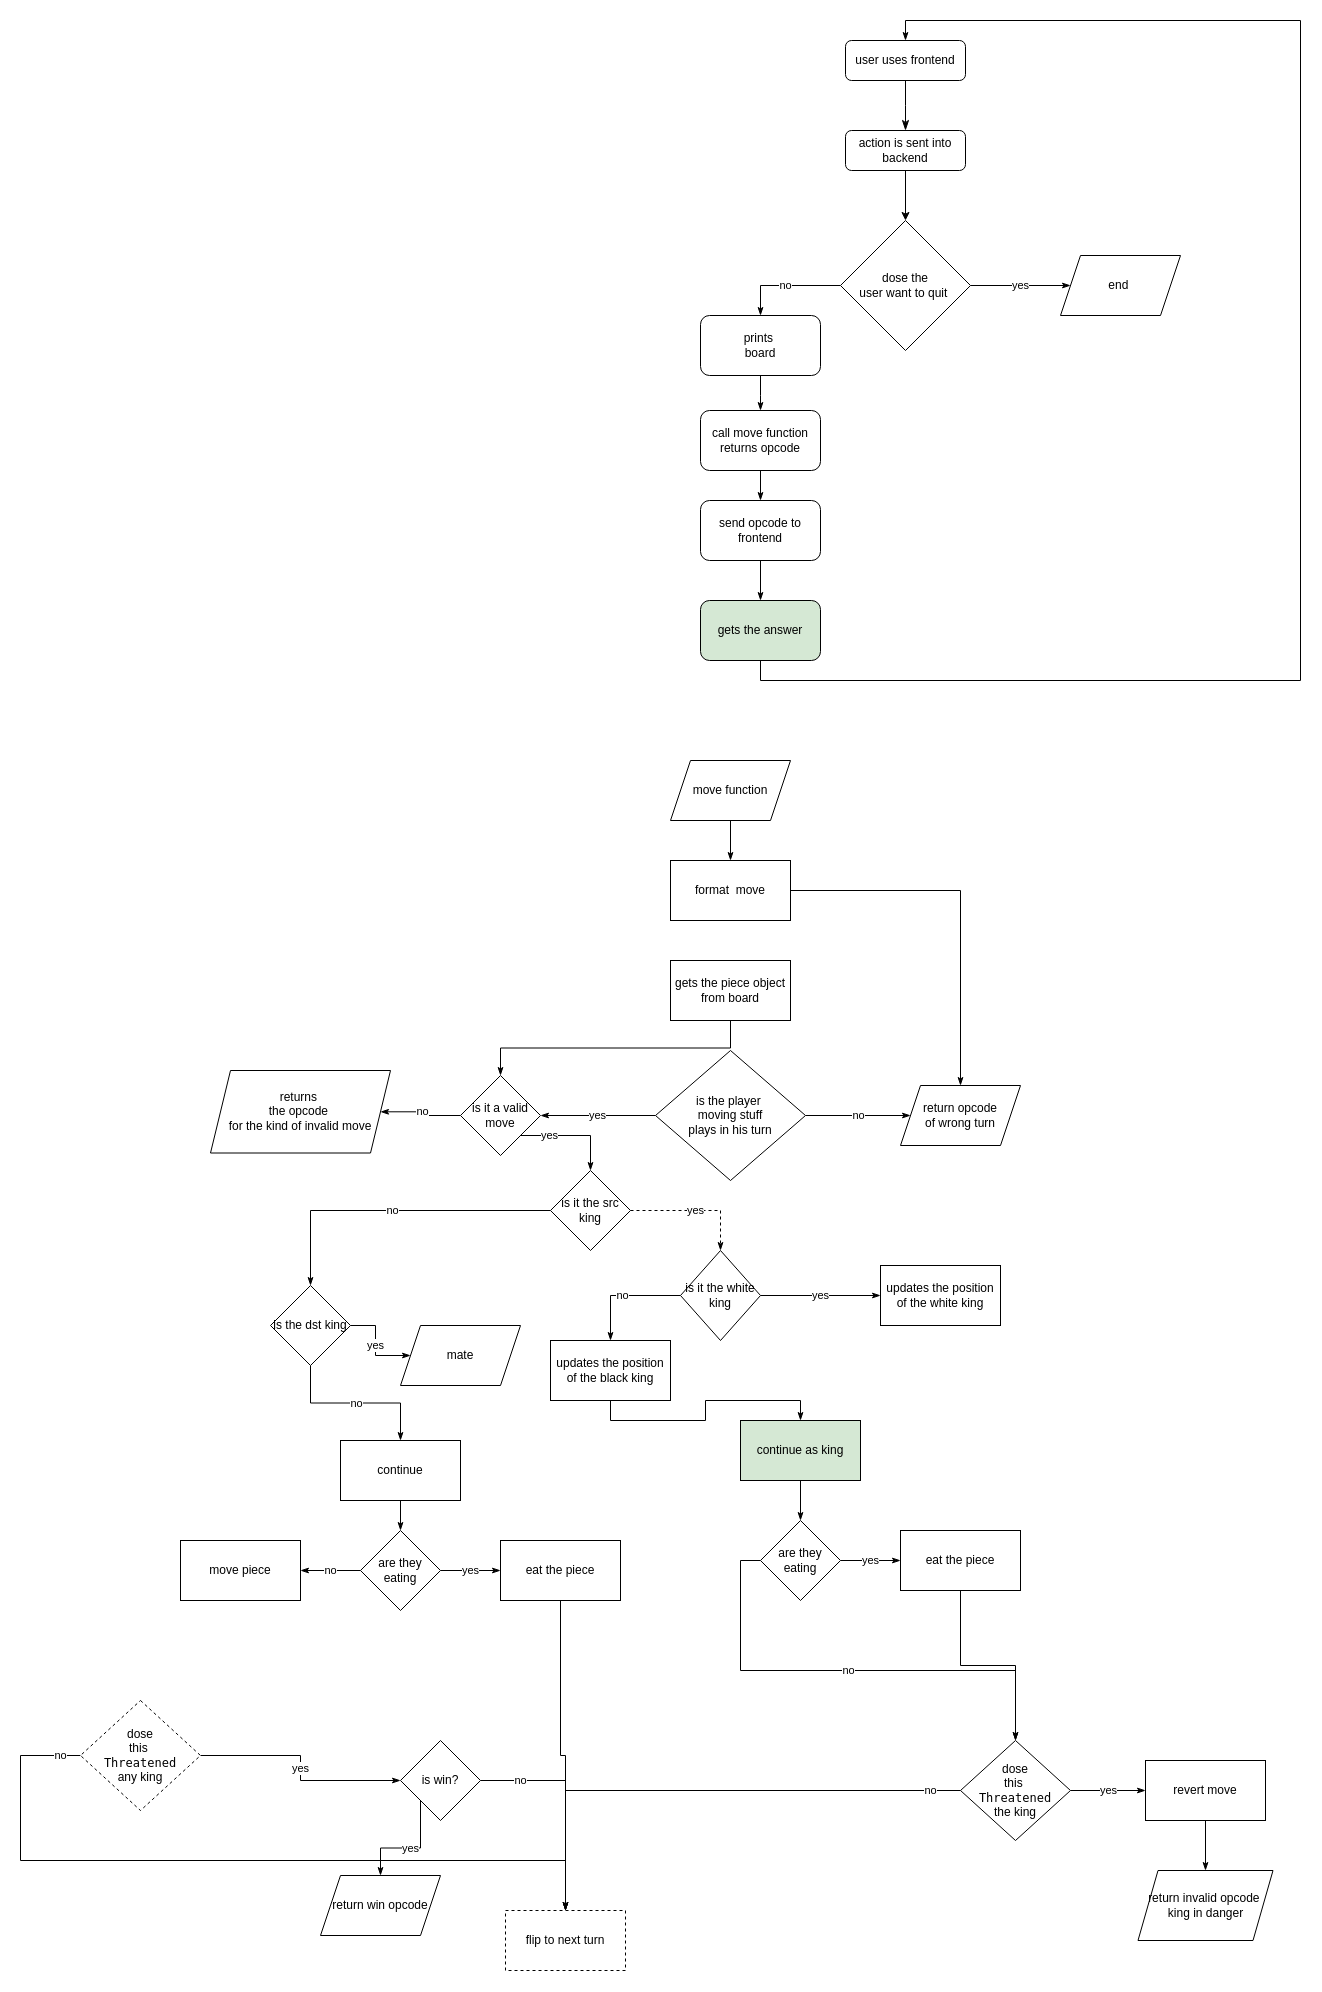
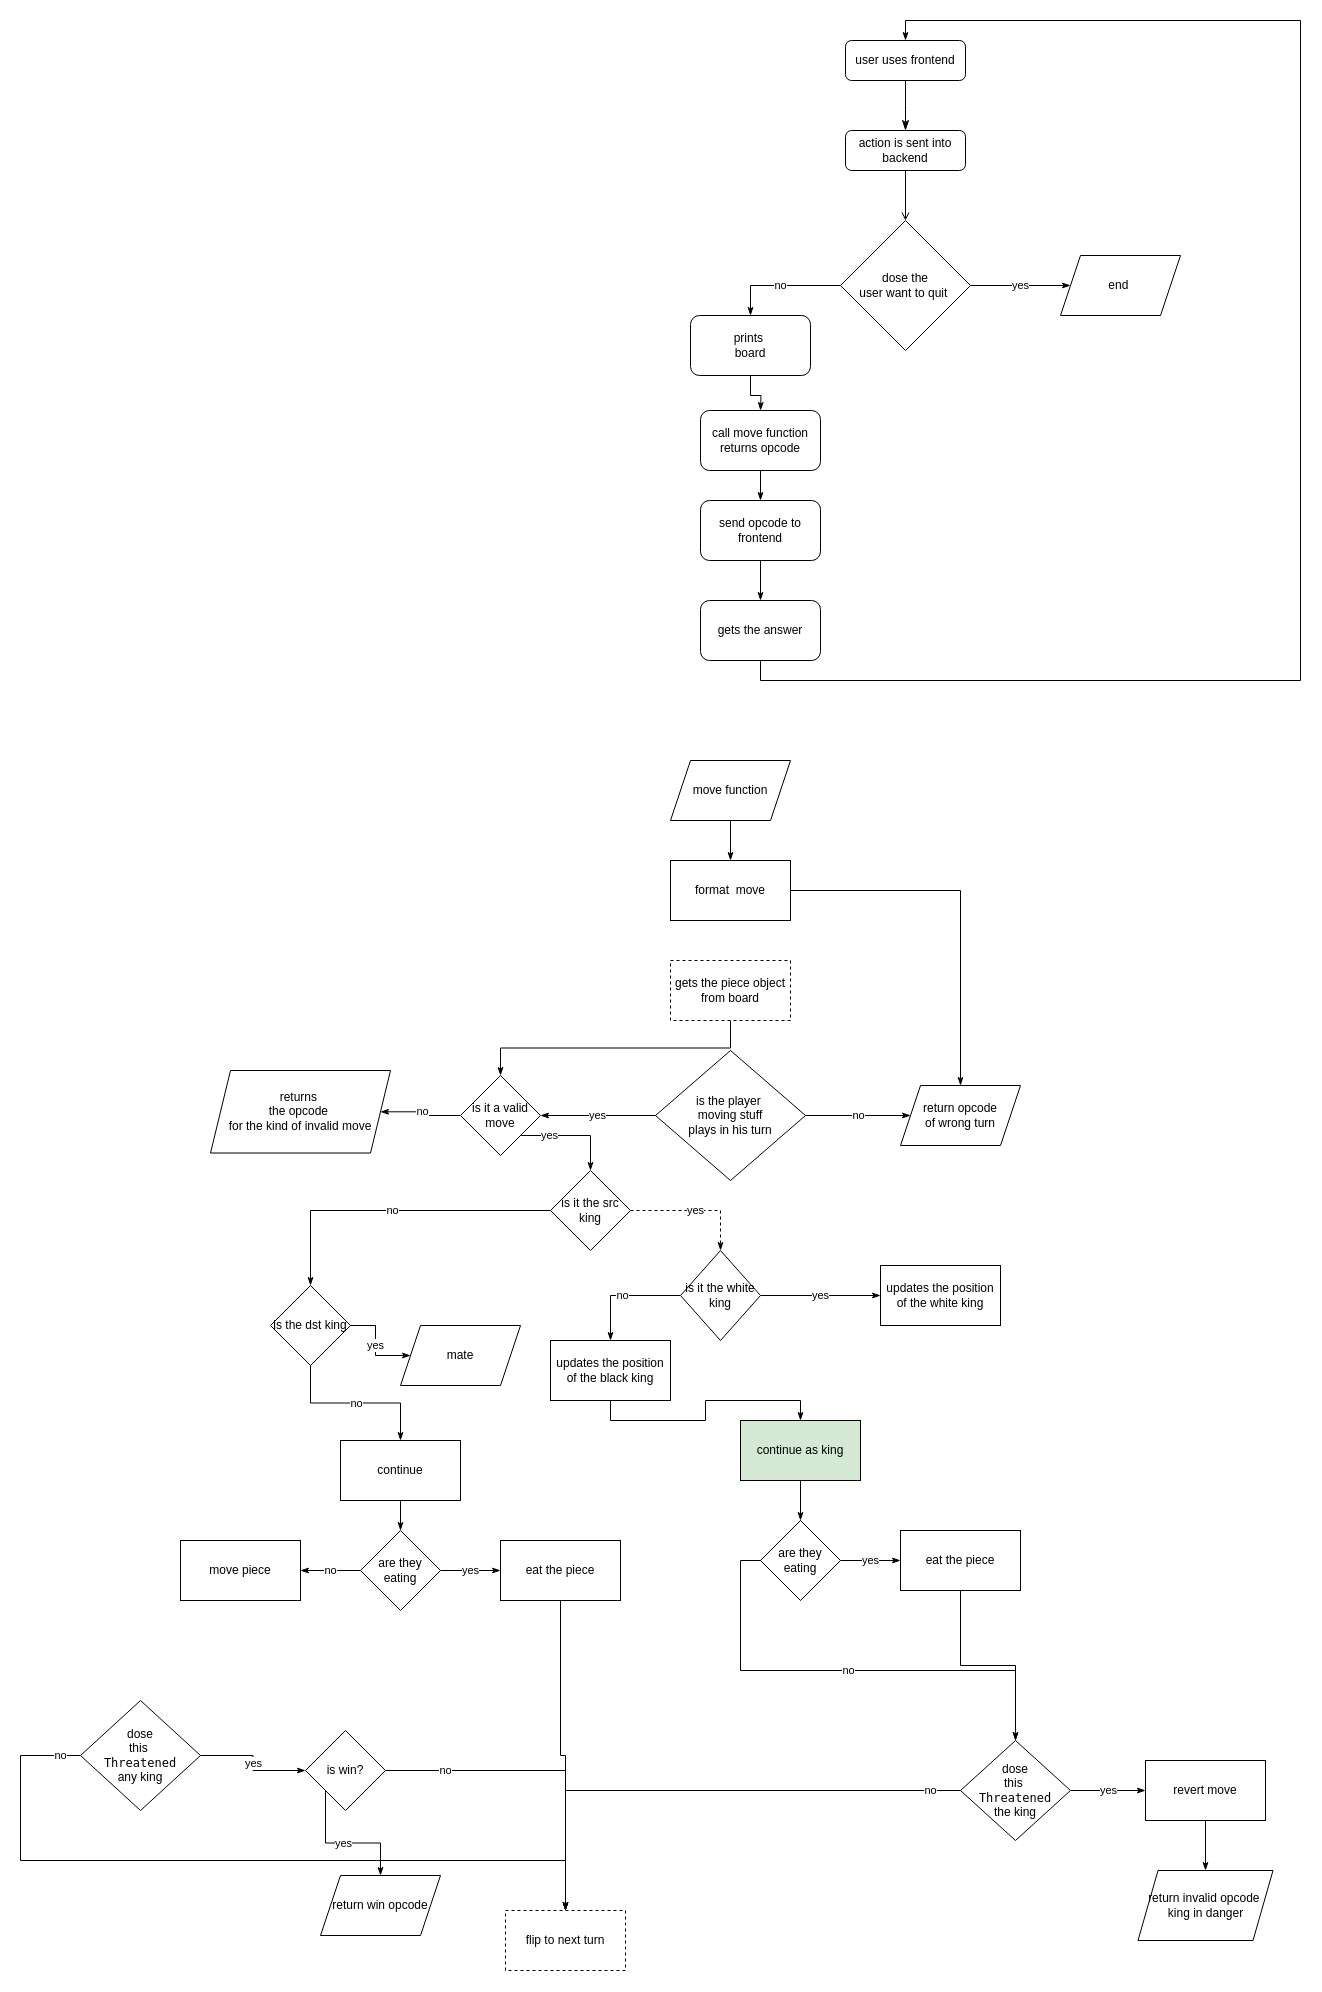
edge "action is sent into backend" -> "dose the user want to quit": arrowhead classic -> open
node "prints board": moved (761, 346) -> (751, 346)
node "gets the answer": fillcolor #d5e8d4 -> #ffffff
node "gets the piece object from board": style solid -> dashed
node "dose this Threatened any king": style dashed -> solid
node "is win?": moved (441, 1781) -> (346, 1771)
